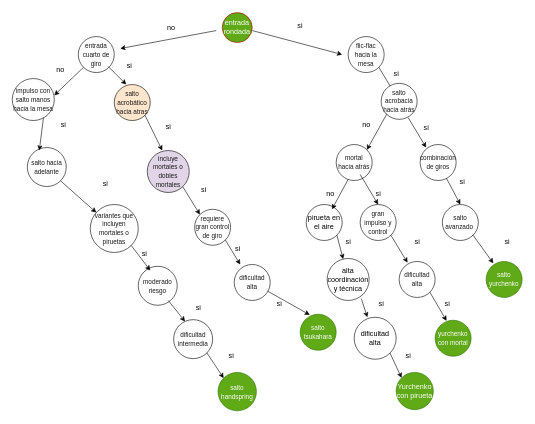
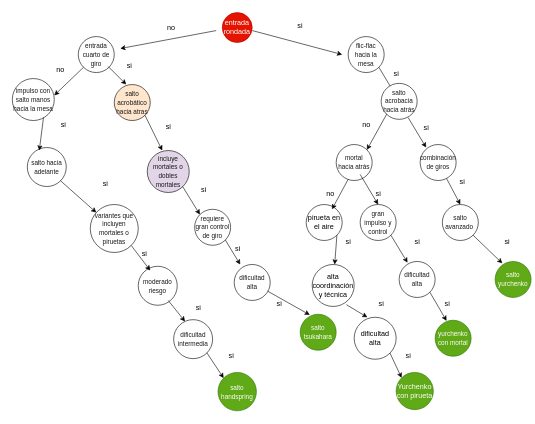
node "entrada rondada": fillcolor #60a917 -> #e51400
node "alta coordinación y técnica": moved (348, 279) -> (333, 285)
node "salto yurchenko": moved (504, 279) -> (513, 279)
